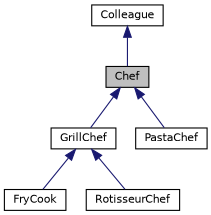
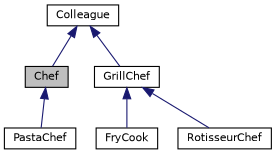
edge "GrillChef" -> "Chef": now "GrillChef" -> "Colleague"
